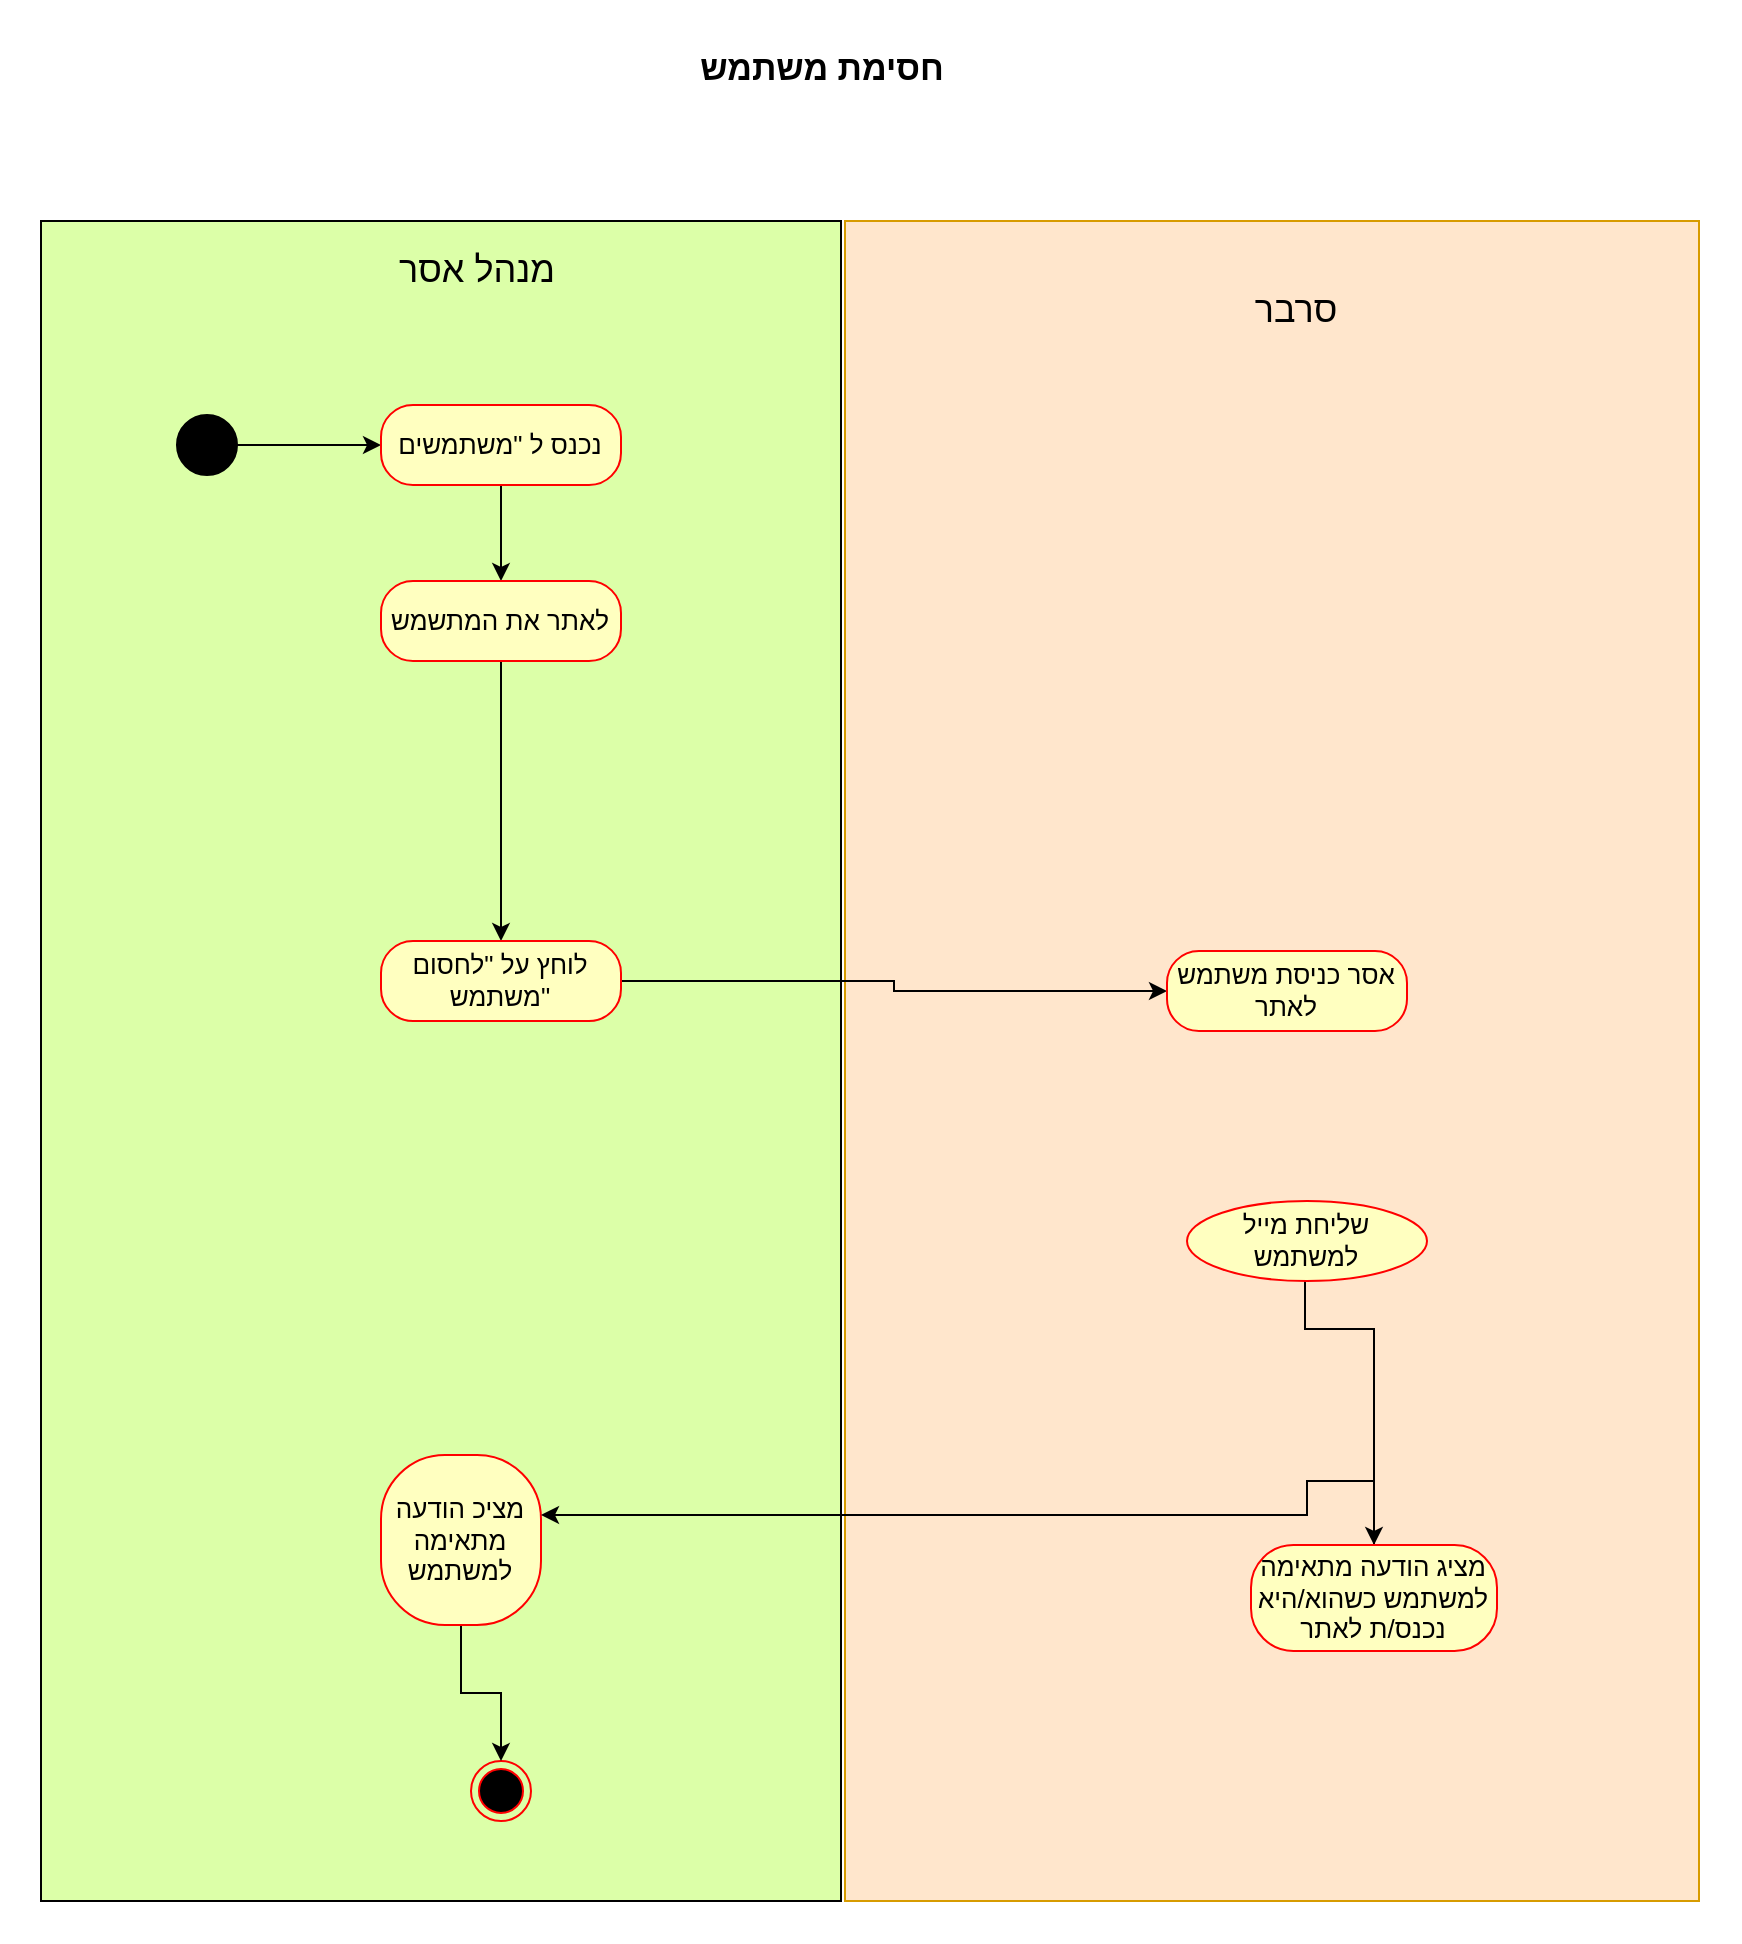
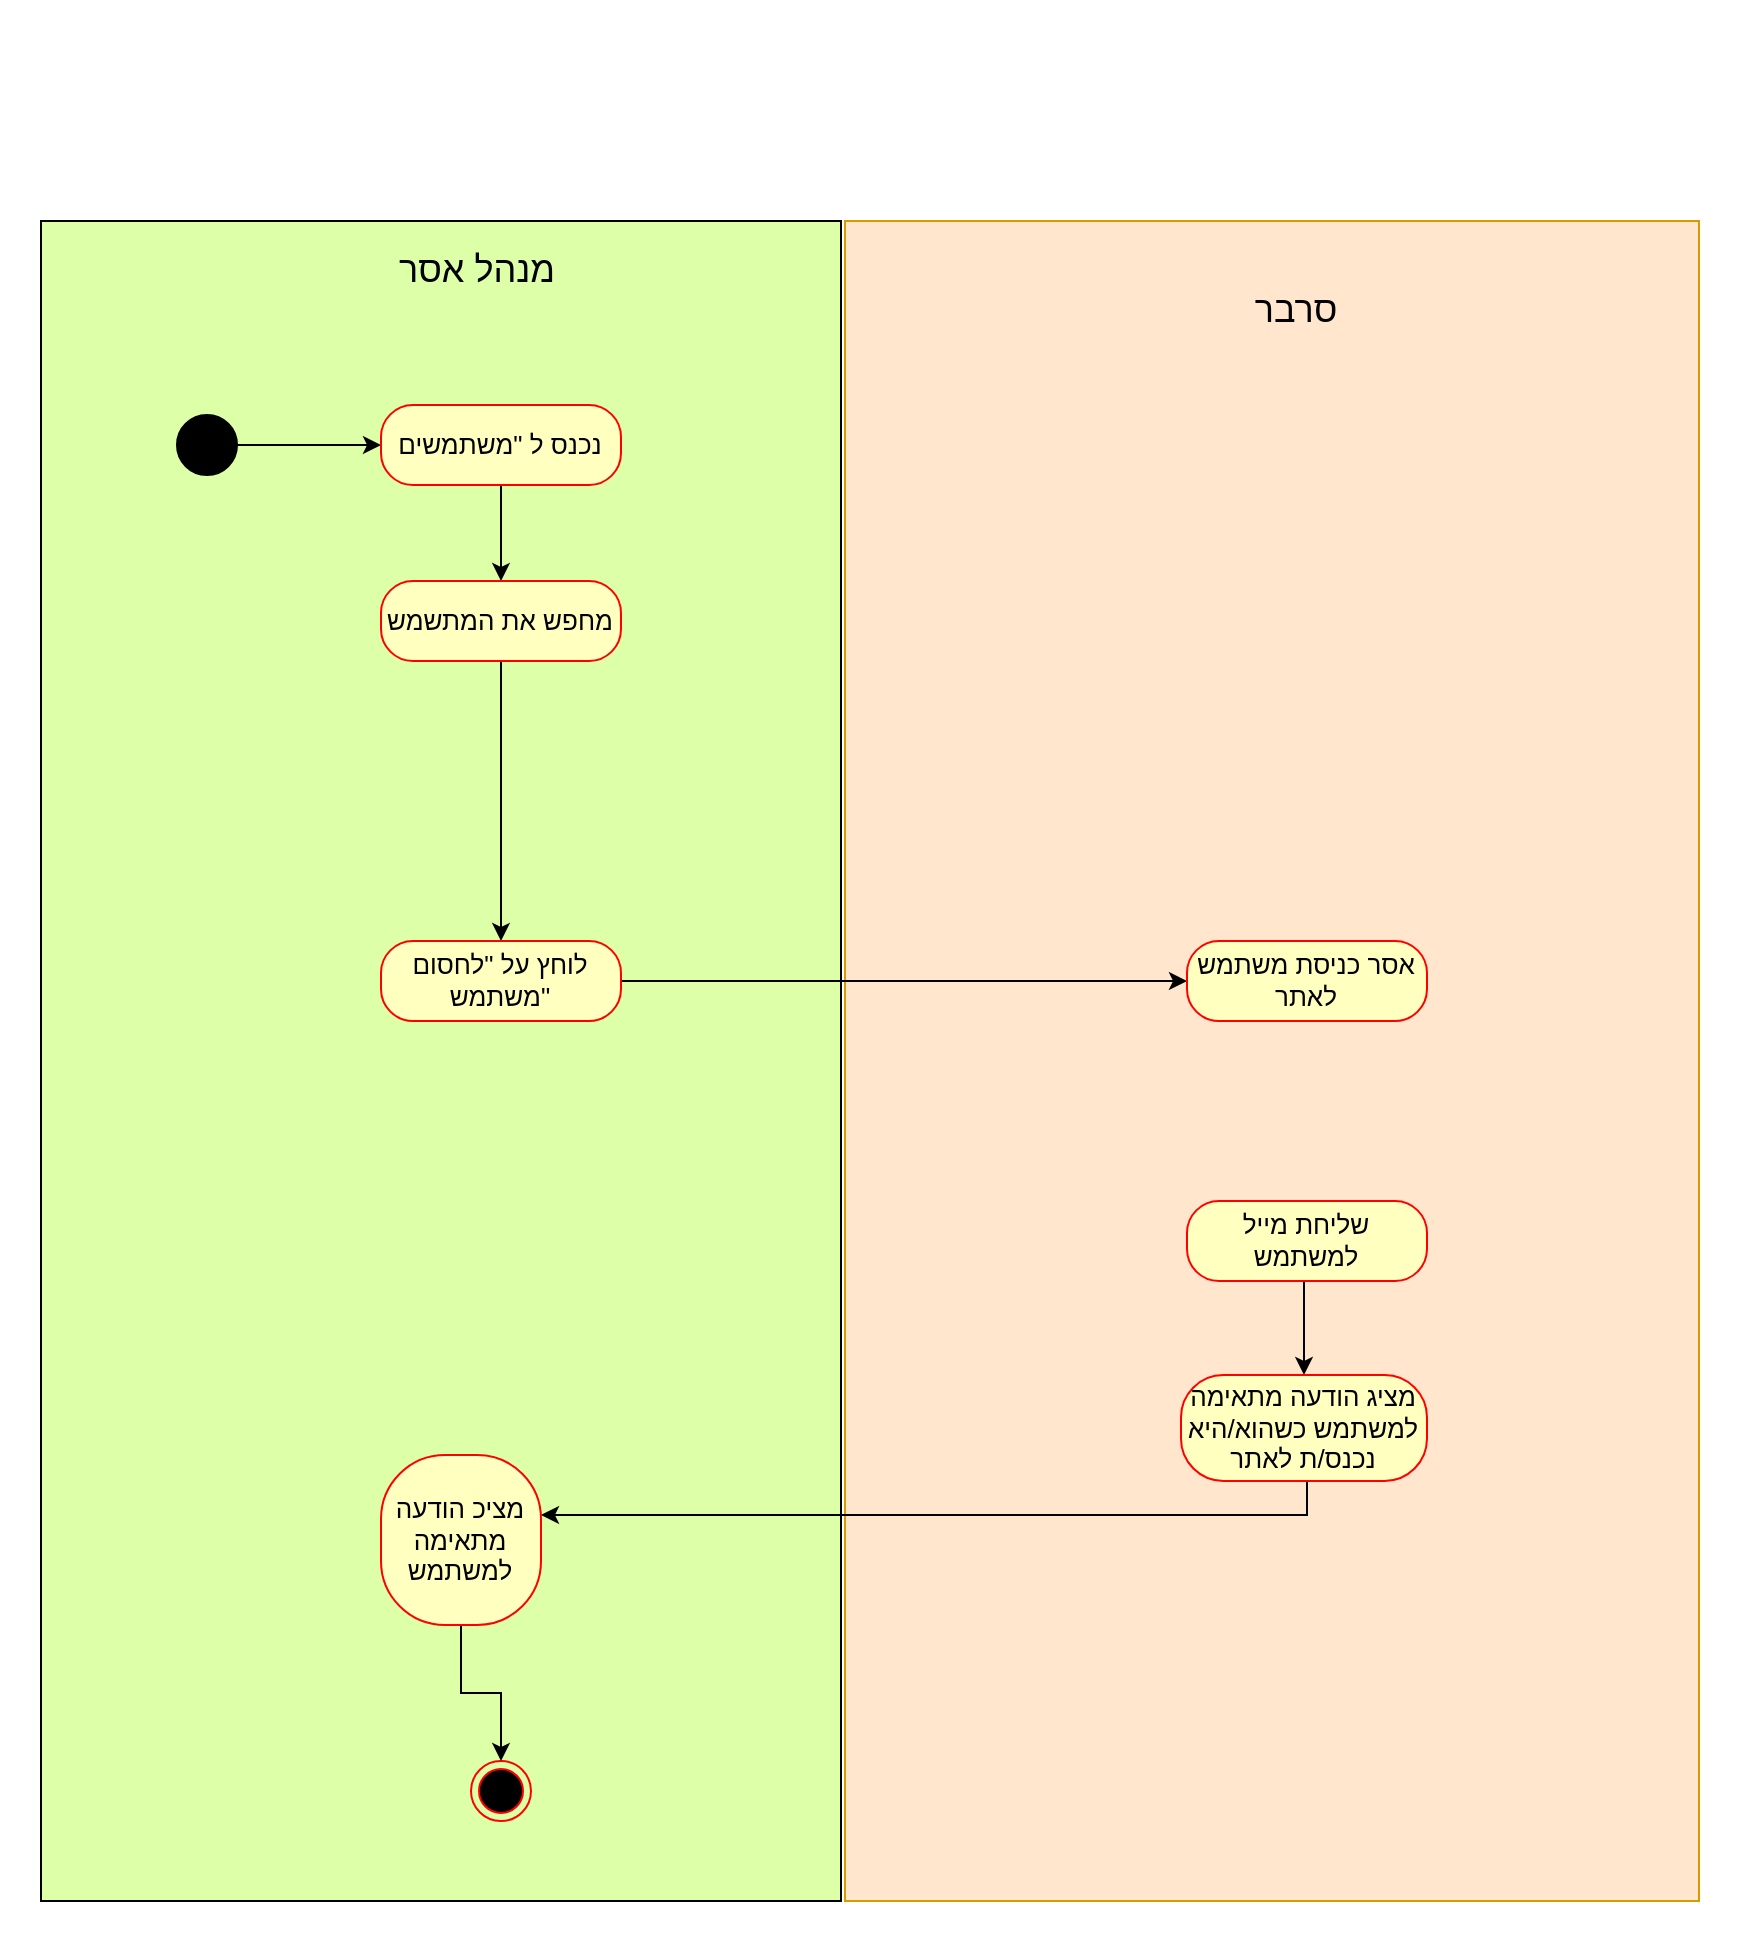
node "חסימת משתמש": removed
node "לאתר את המתשמש": label "לאתר את המתשמש" -> "מחפש את המתשמש"
node "אסר כניסת משתמש לאתר": moved (1287, 991) -> (1307, 981)
node "שליחת מייל למשתמש": shape ellipse -> rounded rectangle
node "מציג הודעה מתאימה למשתמש כשהוא/היא נכנס/ת לאתר": moved (1374, 1598) -> (1304, 1428)
